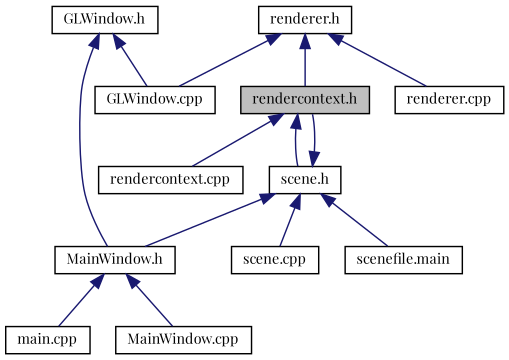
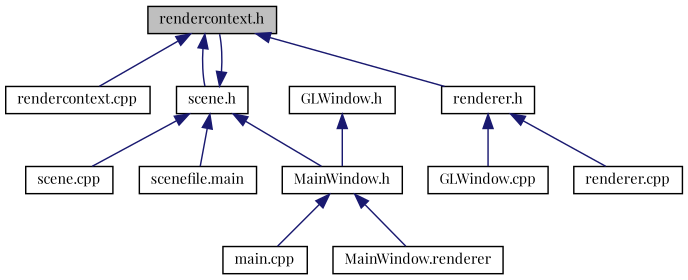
edge "GLWindow.cpp" -> "GLWindow.h": removed
edge "rendercontext.h" -> "renderer.h": reversed
node "MainWindow.cpp": label "MainWindow.cpp" -> "MainWindow.renderer"
